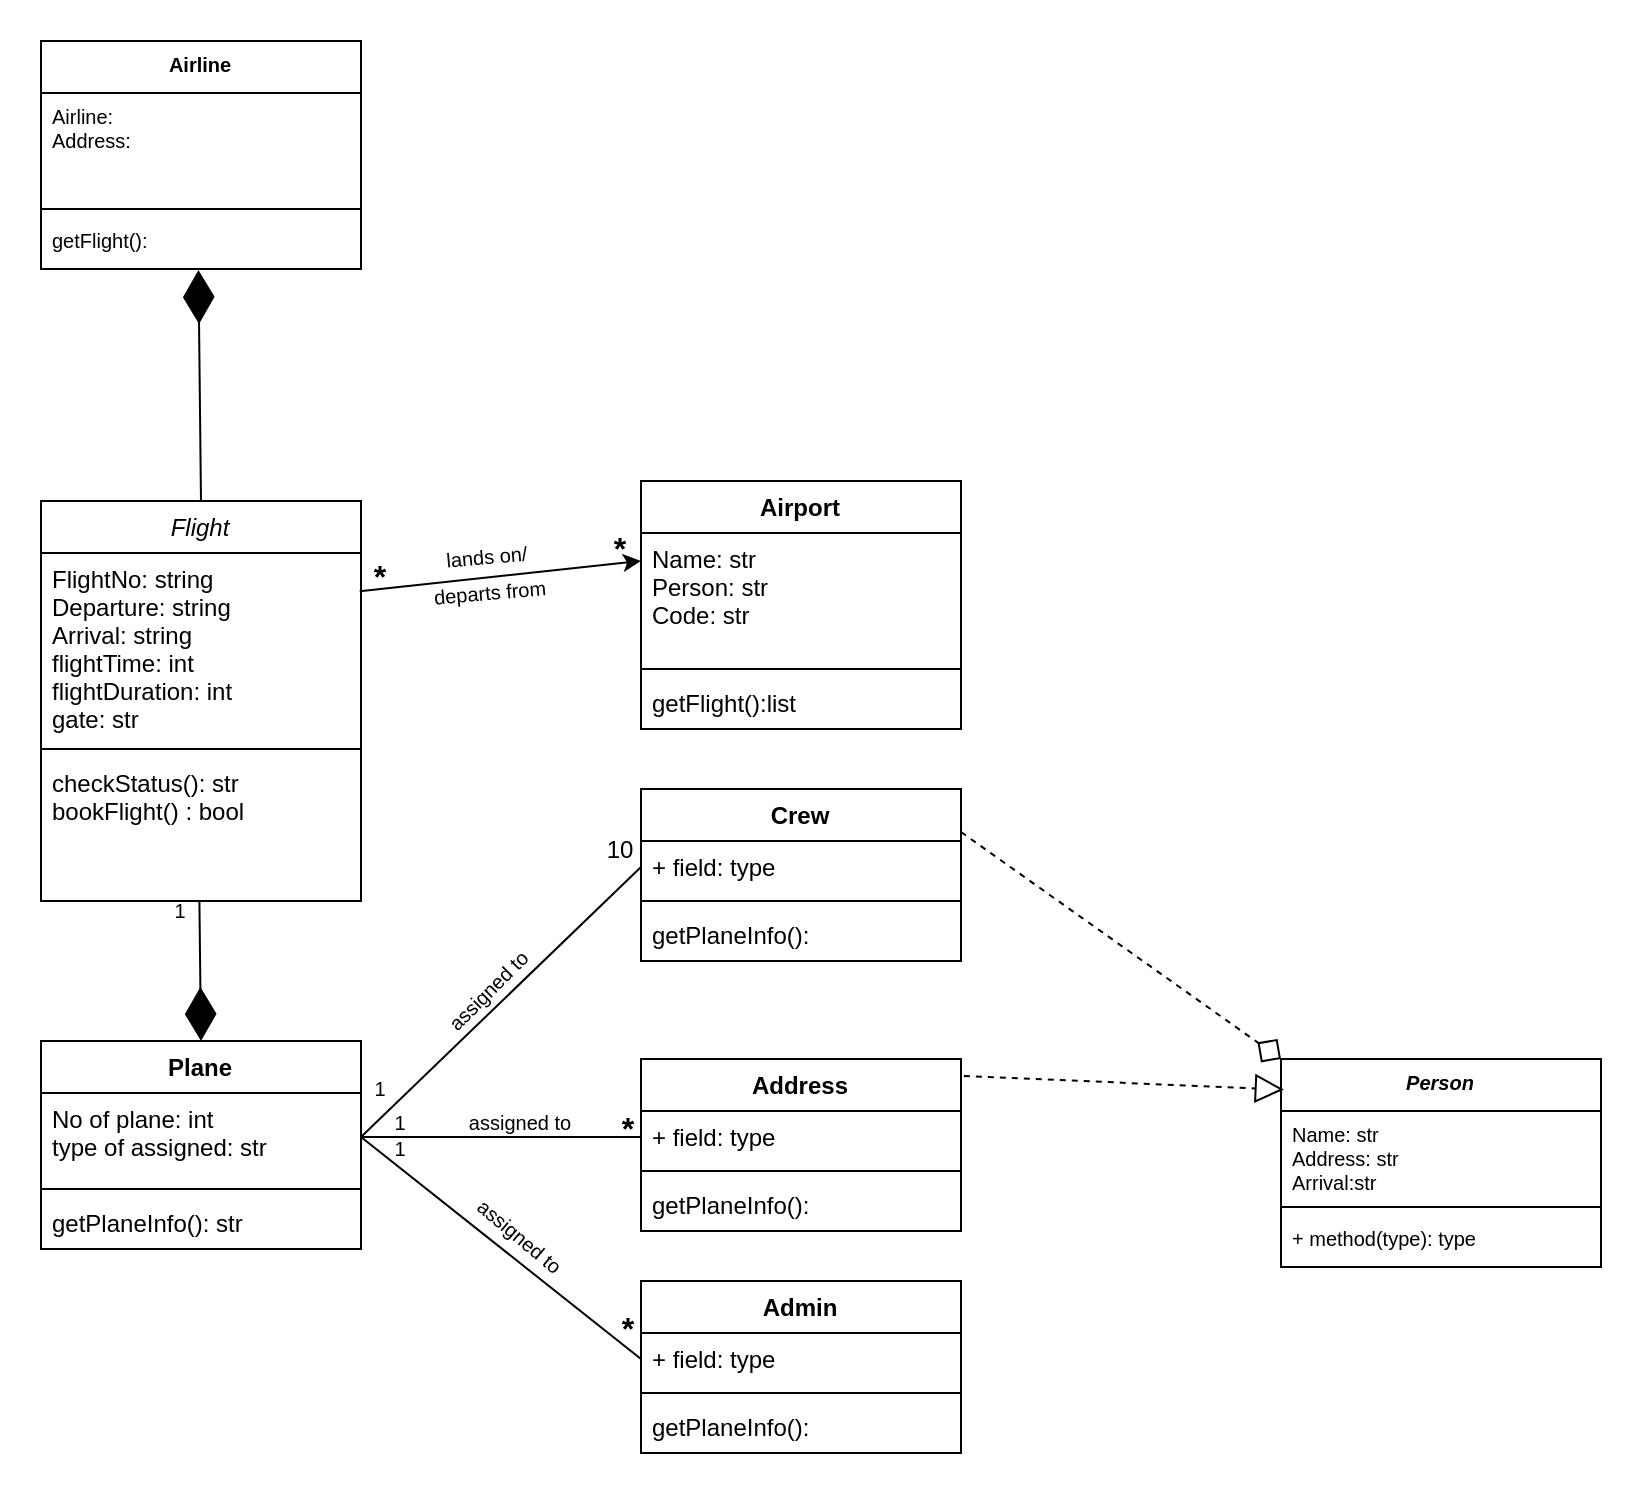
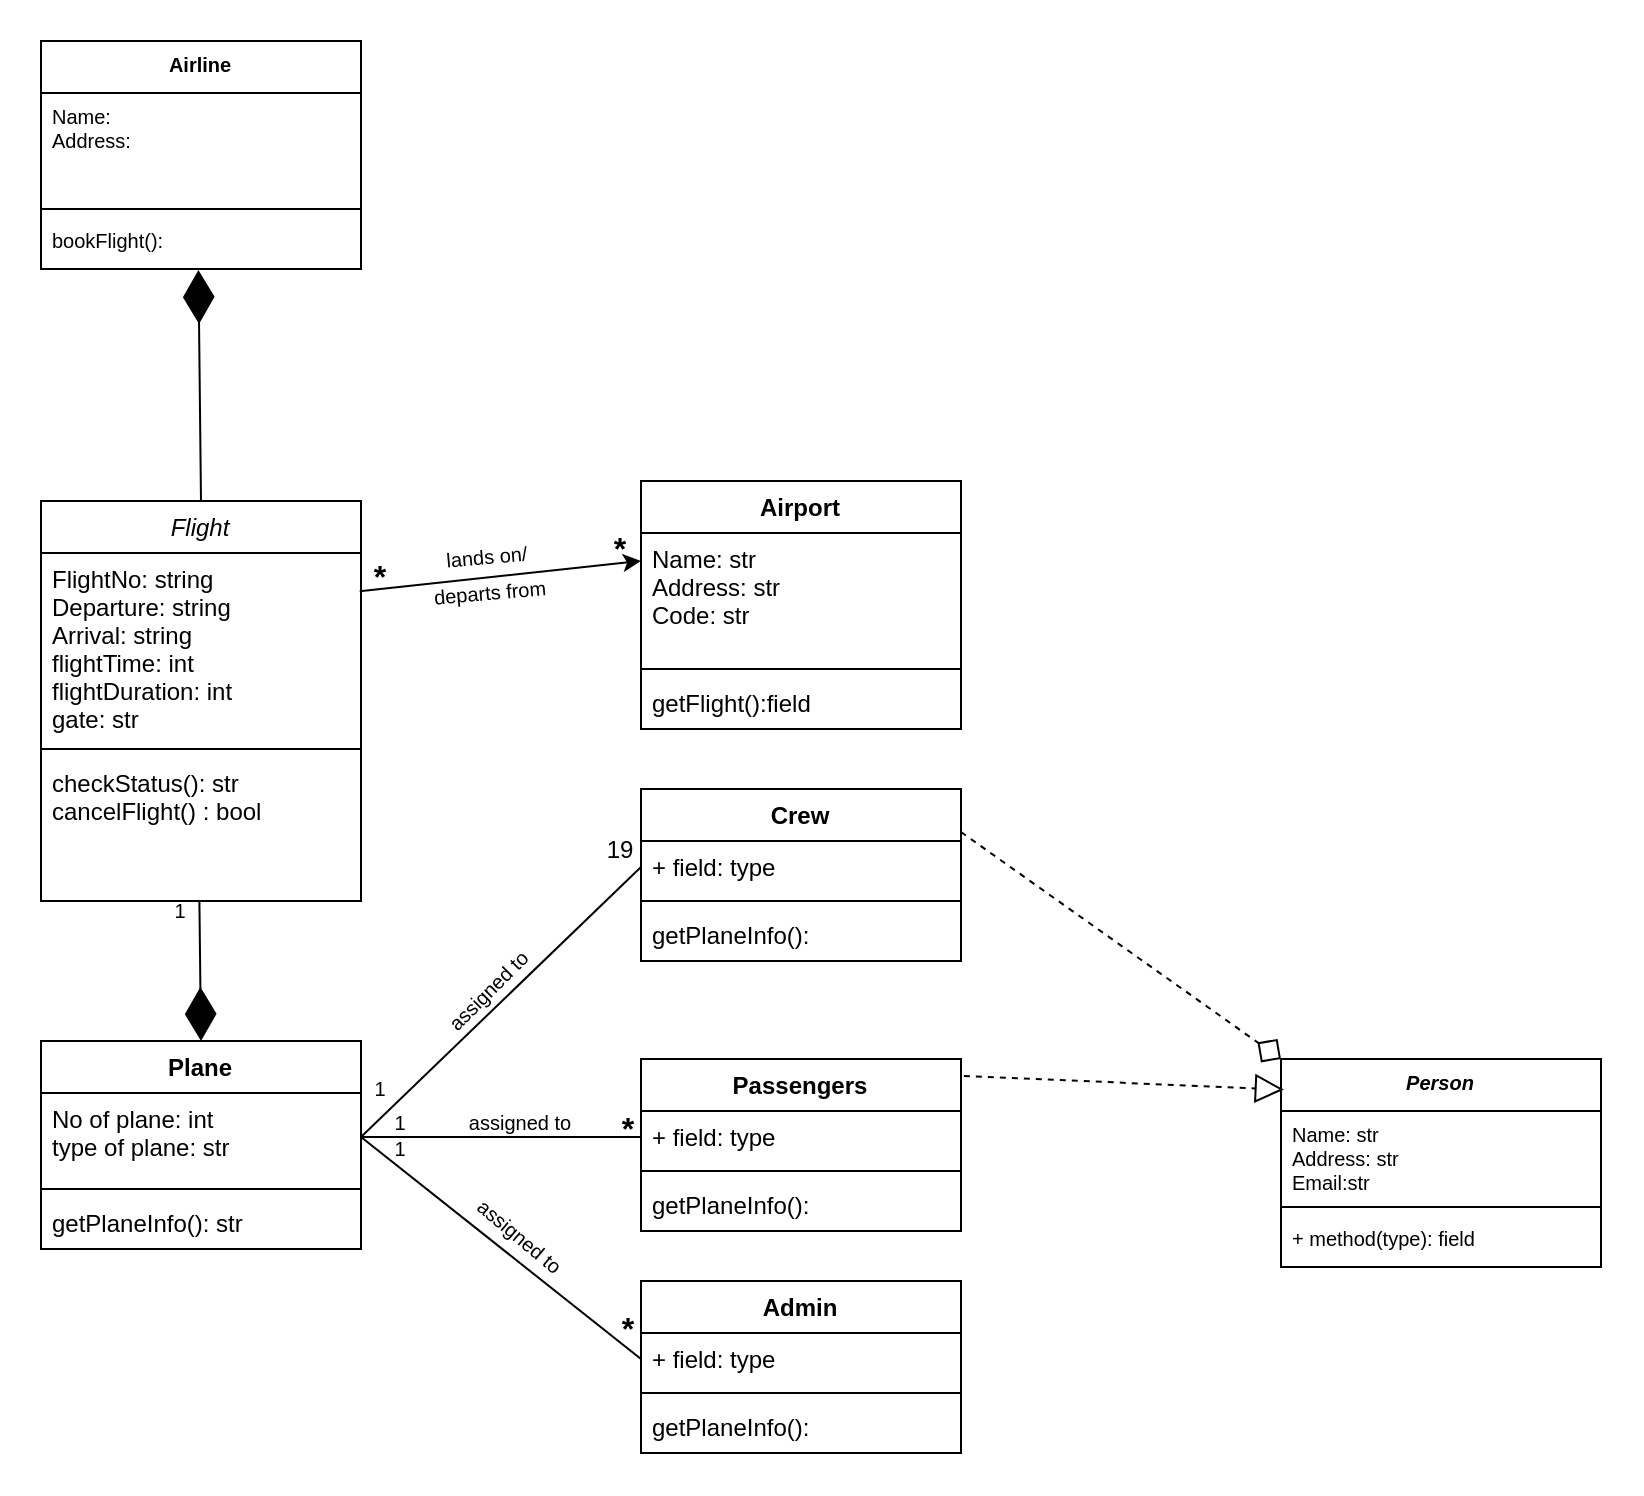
node "Airline: Address:": label "Airline: Address:" -> "Name: Address:"
node "getFlight():": label "getFlight():" -> "bookFlight():"
node "Name: str Person: str Code: str": label "Name: str Person: str Code: str" -> "Name: str Address: str Code: str"
node "getFlight():list": label "getFlight():list" -> "getFlight():field"
node "checkStatus(): str bookFlight() : bool": label "checkStatus(): str bookFlight() : bool" -> "checkStatus(): str cancelFlight() : bool"
node "10": label "10" -> "19"
node "Address": label "Address" -> "Passengers"
node "No of plane: int type of assigned: str": label "No of plane: int type of assigned: str" -> "No of plane: int type of plane: str"
node "Name: str Address: str Arrival:str": label "Name: str Address: str Arrival:str" -> "Name: str Address: str Email:str"
node "+ method(type): type": label "+ method(type): type" -> "+ method(type): field"
